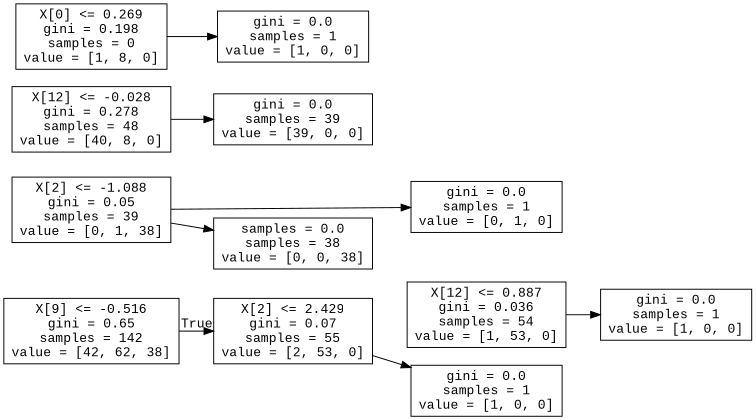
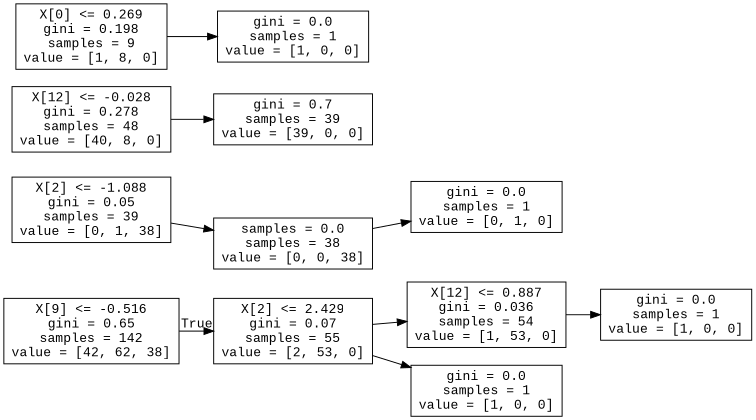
node "X[0] <= 0.269 gini = 0.198 samples = 0 value = [1, 8, 0]": label "X[0] <= 0.269 gini = 0.198 samples = 0 value = [1, 8, 0]" -> "X[0] <= 0.269 gini = 0.198 samples = 9 value = [1, 8, 0]"
node "gini = 0.0 samples = 39 value = [39, 0, 0]": label "gini = 0.0 samples = 39 value = [39, 0, 0]" -> "gini = 0.7 samples = 39 value = [39, 0, 0]"
edge "X[2] <= -1.088 gini = 0.05 samples = 39 value = [0, 1, 38]" -> "gini = 0.0 samples = 1 value = [0, 1, 0]": now "samples = 0.0 samples = 38 value = [0, 0, 38]" -> "gini = 0.0 samples = 1 value = [0, 1, 0]"
edge "X[2] <= 2.429 gini = 0.07 samples = 55 value = [2, 53, 0]" -> "X[12] <= 0.887 gini = 0.036 samples = 54 value = [1, 53, 0]": added
